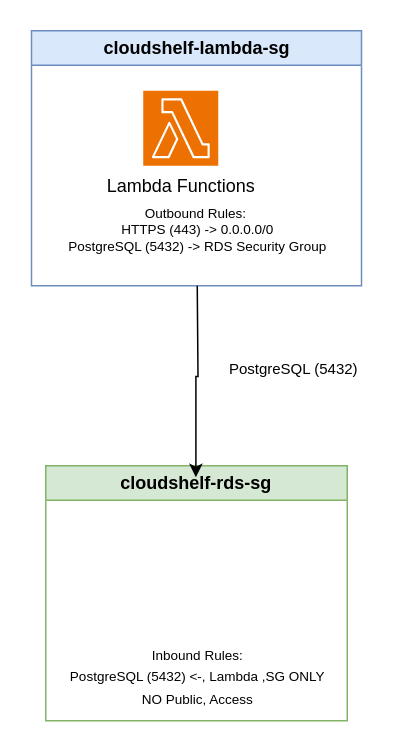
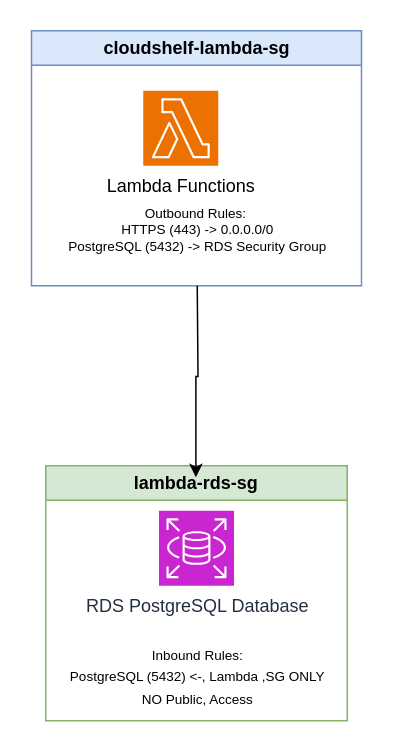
node "PostgreSQL (5432)": removed
node "cloudshelf-rds-sg": label "cloudshelf-rds-sg" -> "lambda-rds-sg"
node "RDS PostgreSQL Database": added
